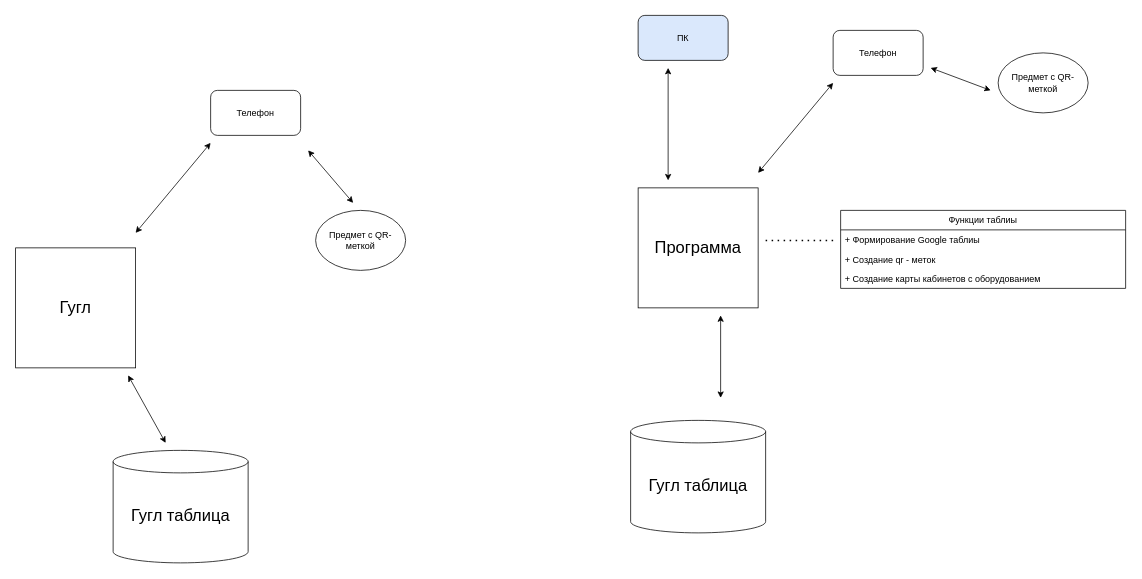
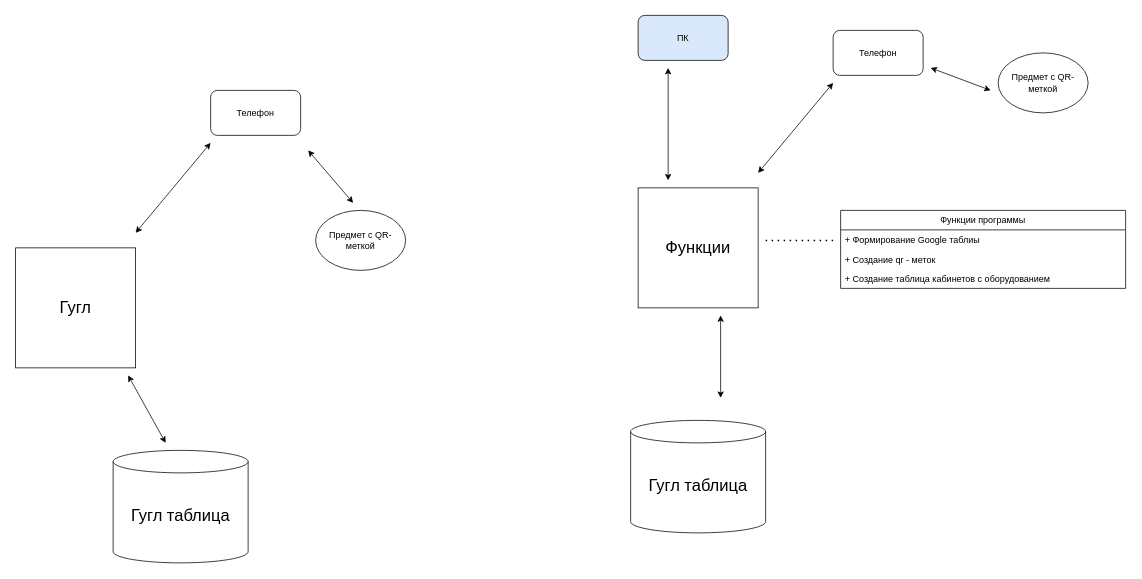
node "Функции таблиы": label "Функции таблиы" -> "Функции программы"
node "Программа": label "Программа" -> "Функции"
node "+ Создание карты кабинетов с оборудованием": label "+ Создание карты кабинетов с оборудованием" -> "+ Создание таблица кабинетов с оборудованием"
